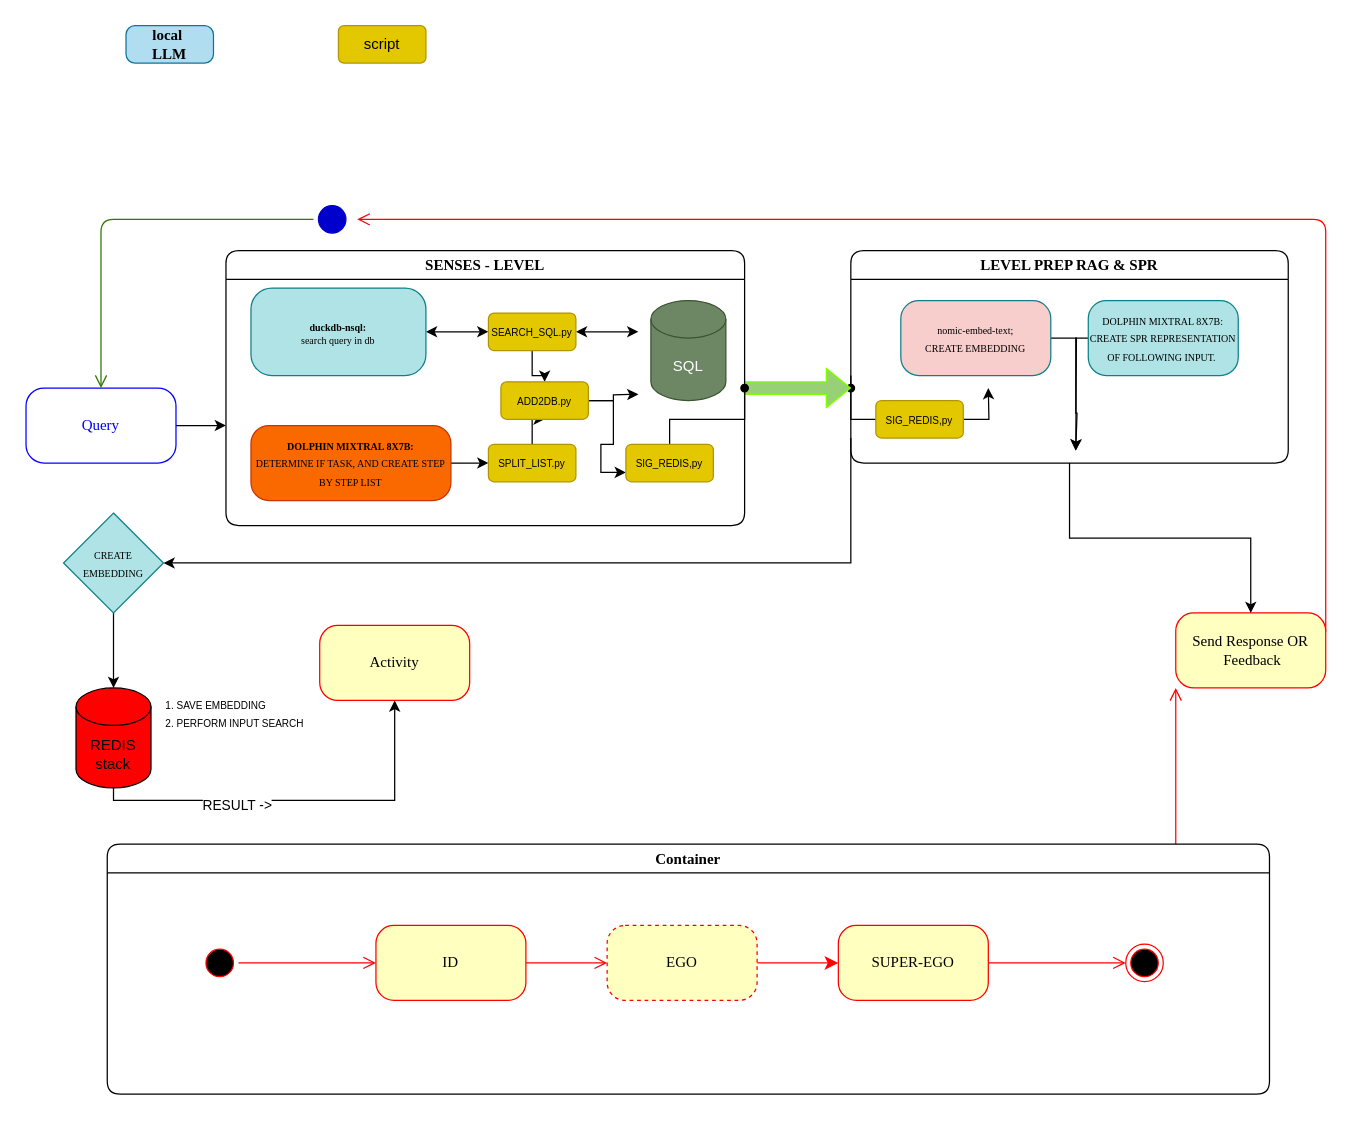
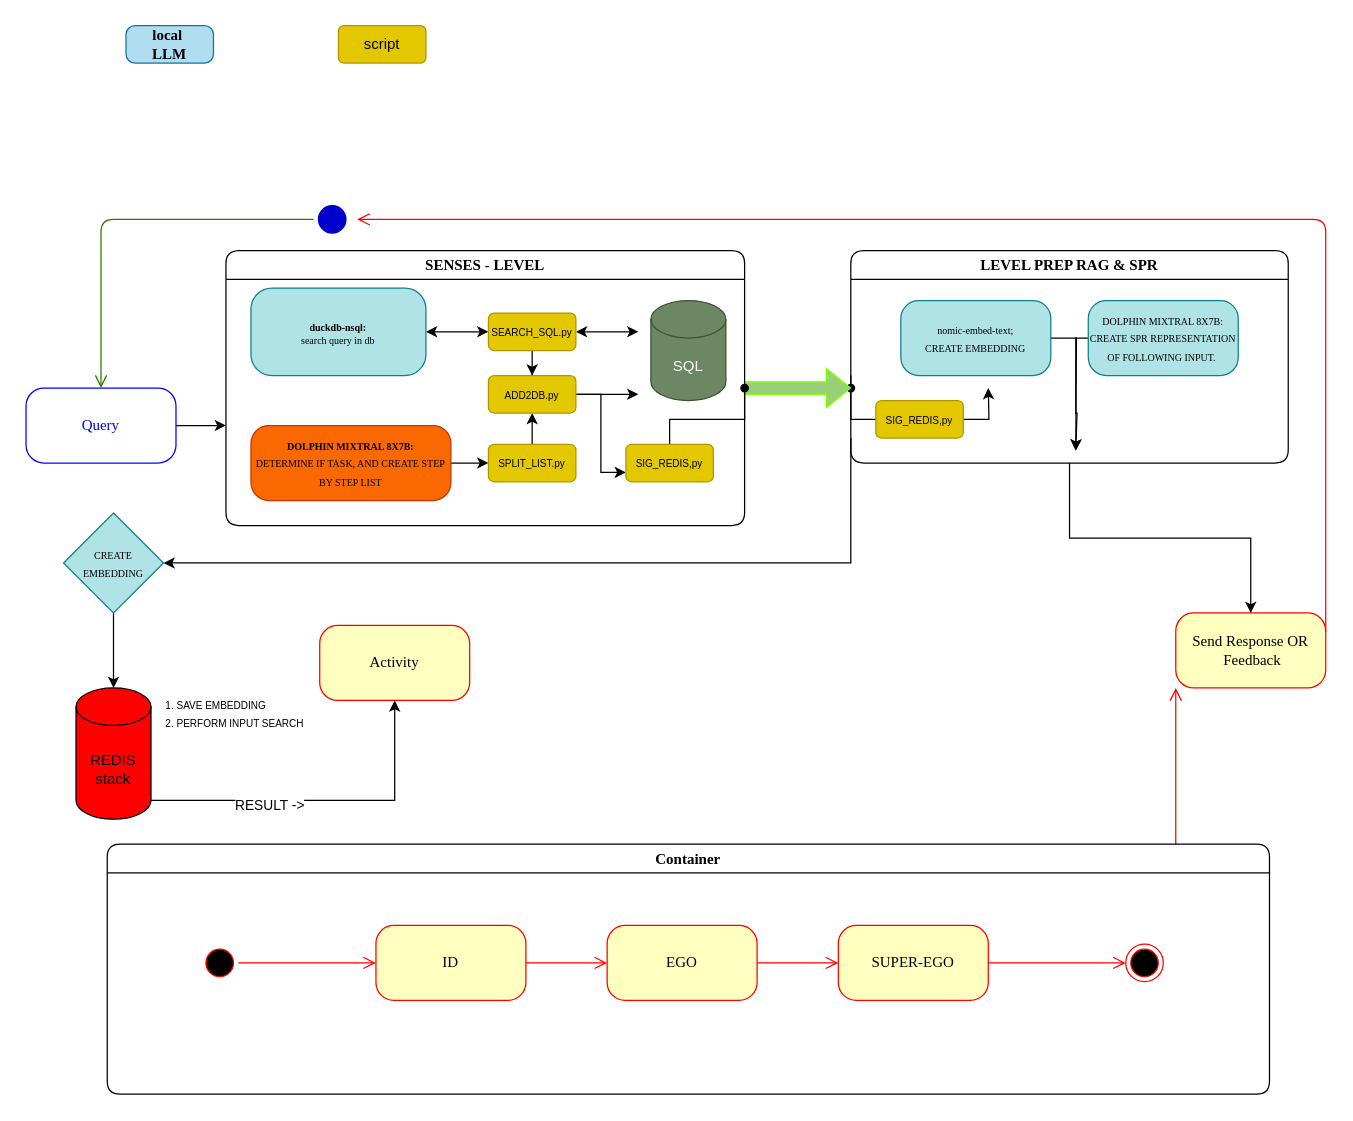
node "nomic-embed-text; CREATE EMBEDDING": fillcolor #f8cecc -> #b0e3e6
node "ADD2DB.py": moved (544, 401) -> (532, 394)
node "REDIS stack": size 75x100 -> 75x131
node "EGO": style dashed -> solid
edge "EGO" -> "SUPER-EGO": arrowhead classic -> open
